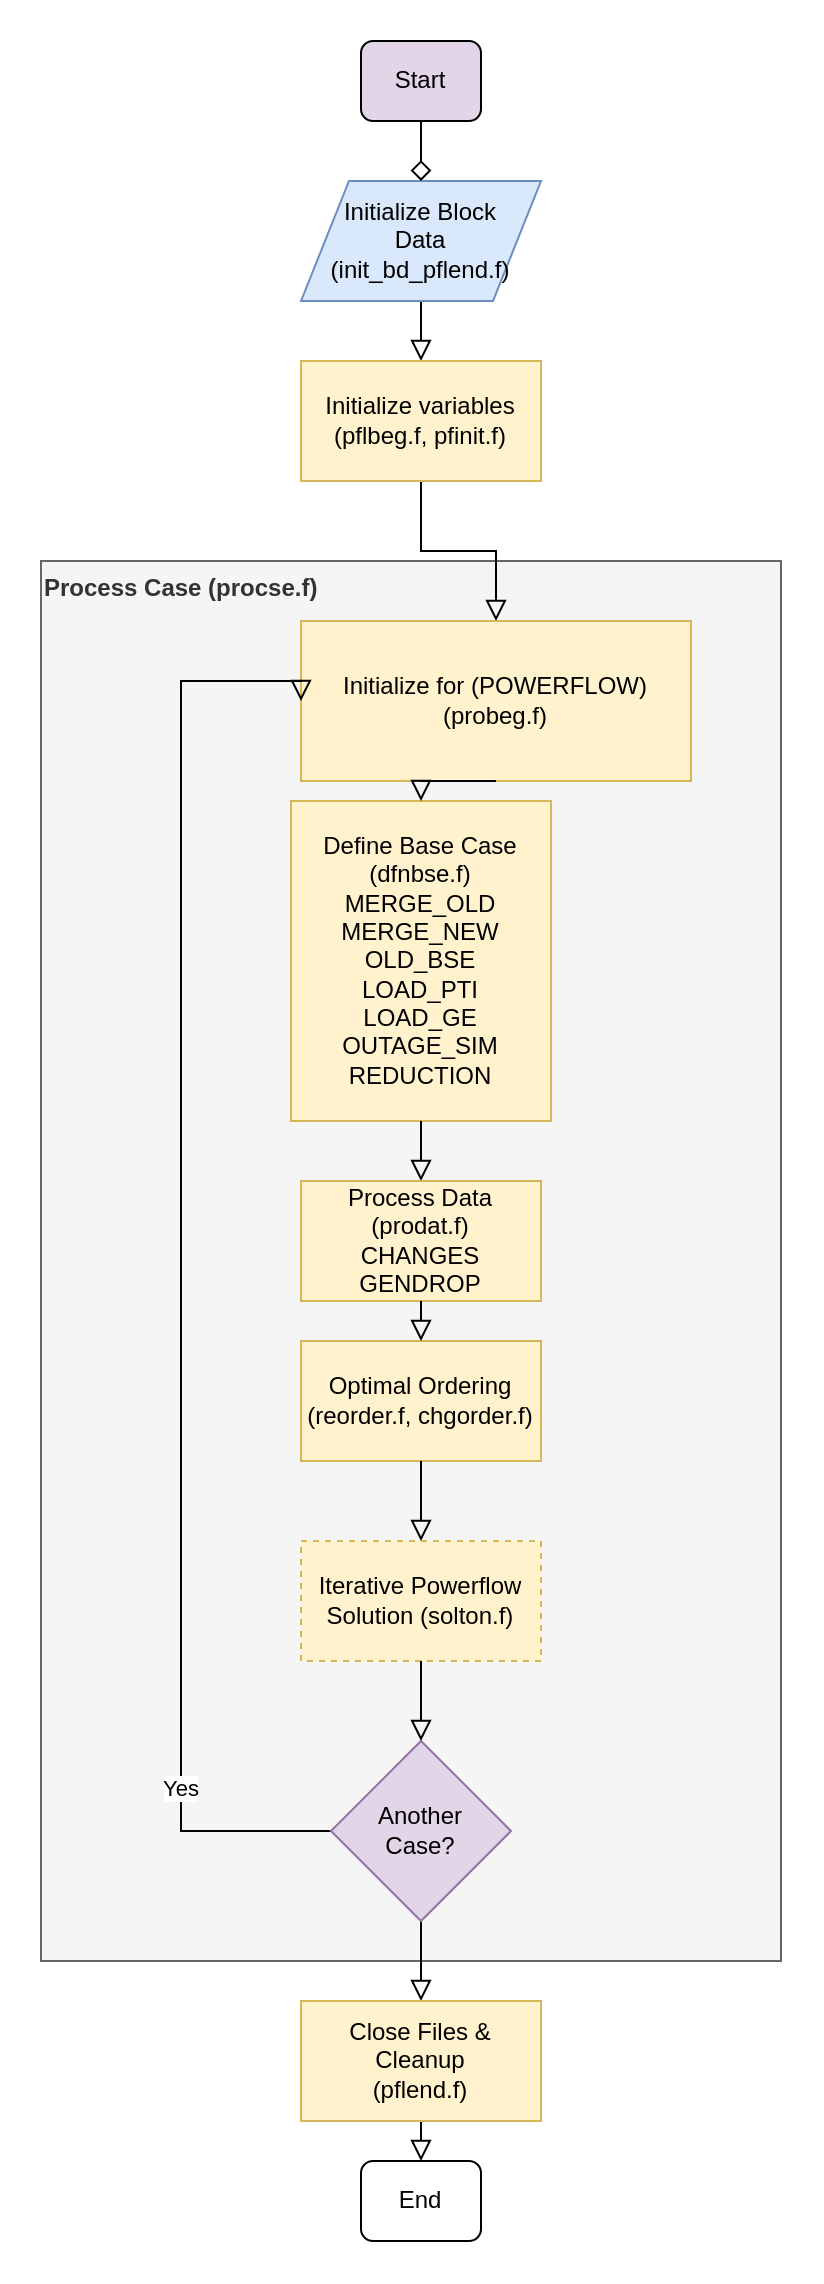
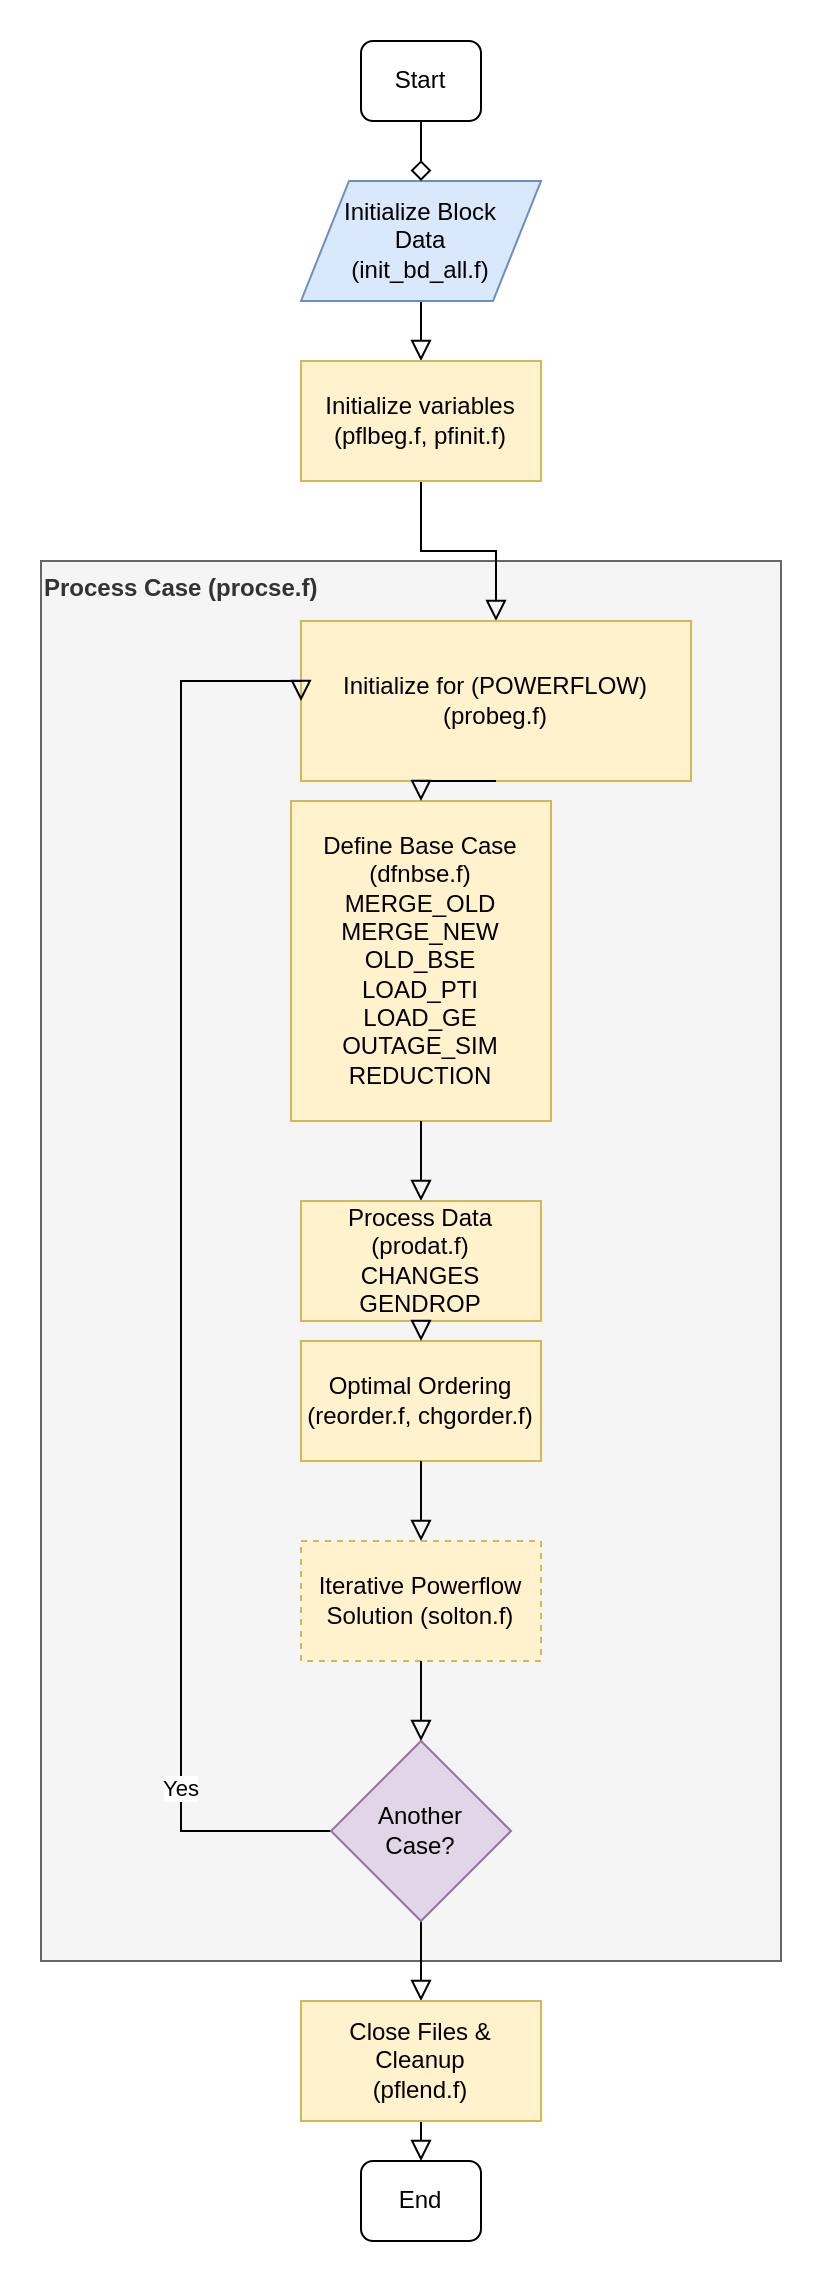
node "Start": fillcolor #e1d5e7 -> #ffffff
node "Initialize Block Data (init_bd_pflend.f)": label "Initialize Block Data (init_bd_pflend.f)" -> "Initialize Block Data (init_bd_all.f)"
node "Process Data (prodat.f) CHANGES GENDROP": moved (421, 1241) -> (421, 1261)
